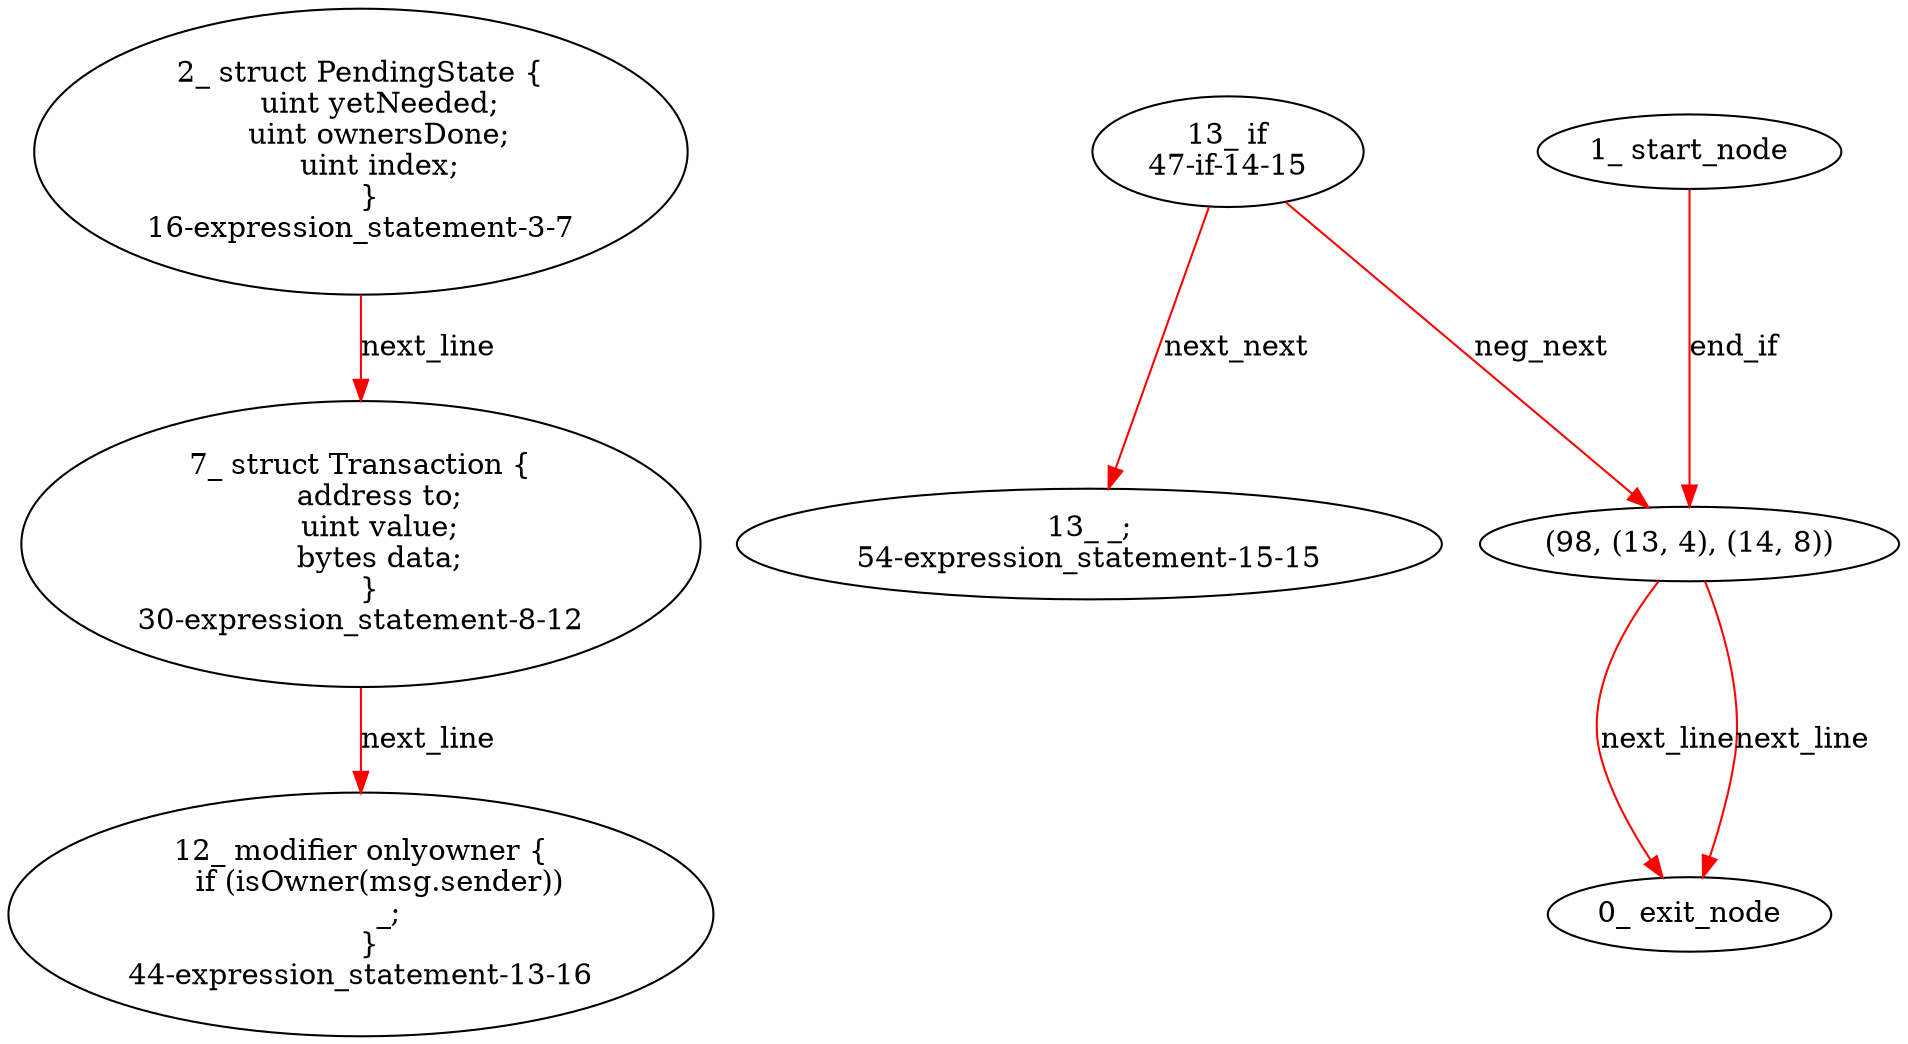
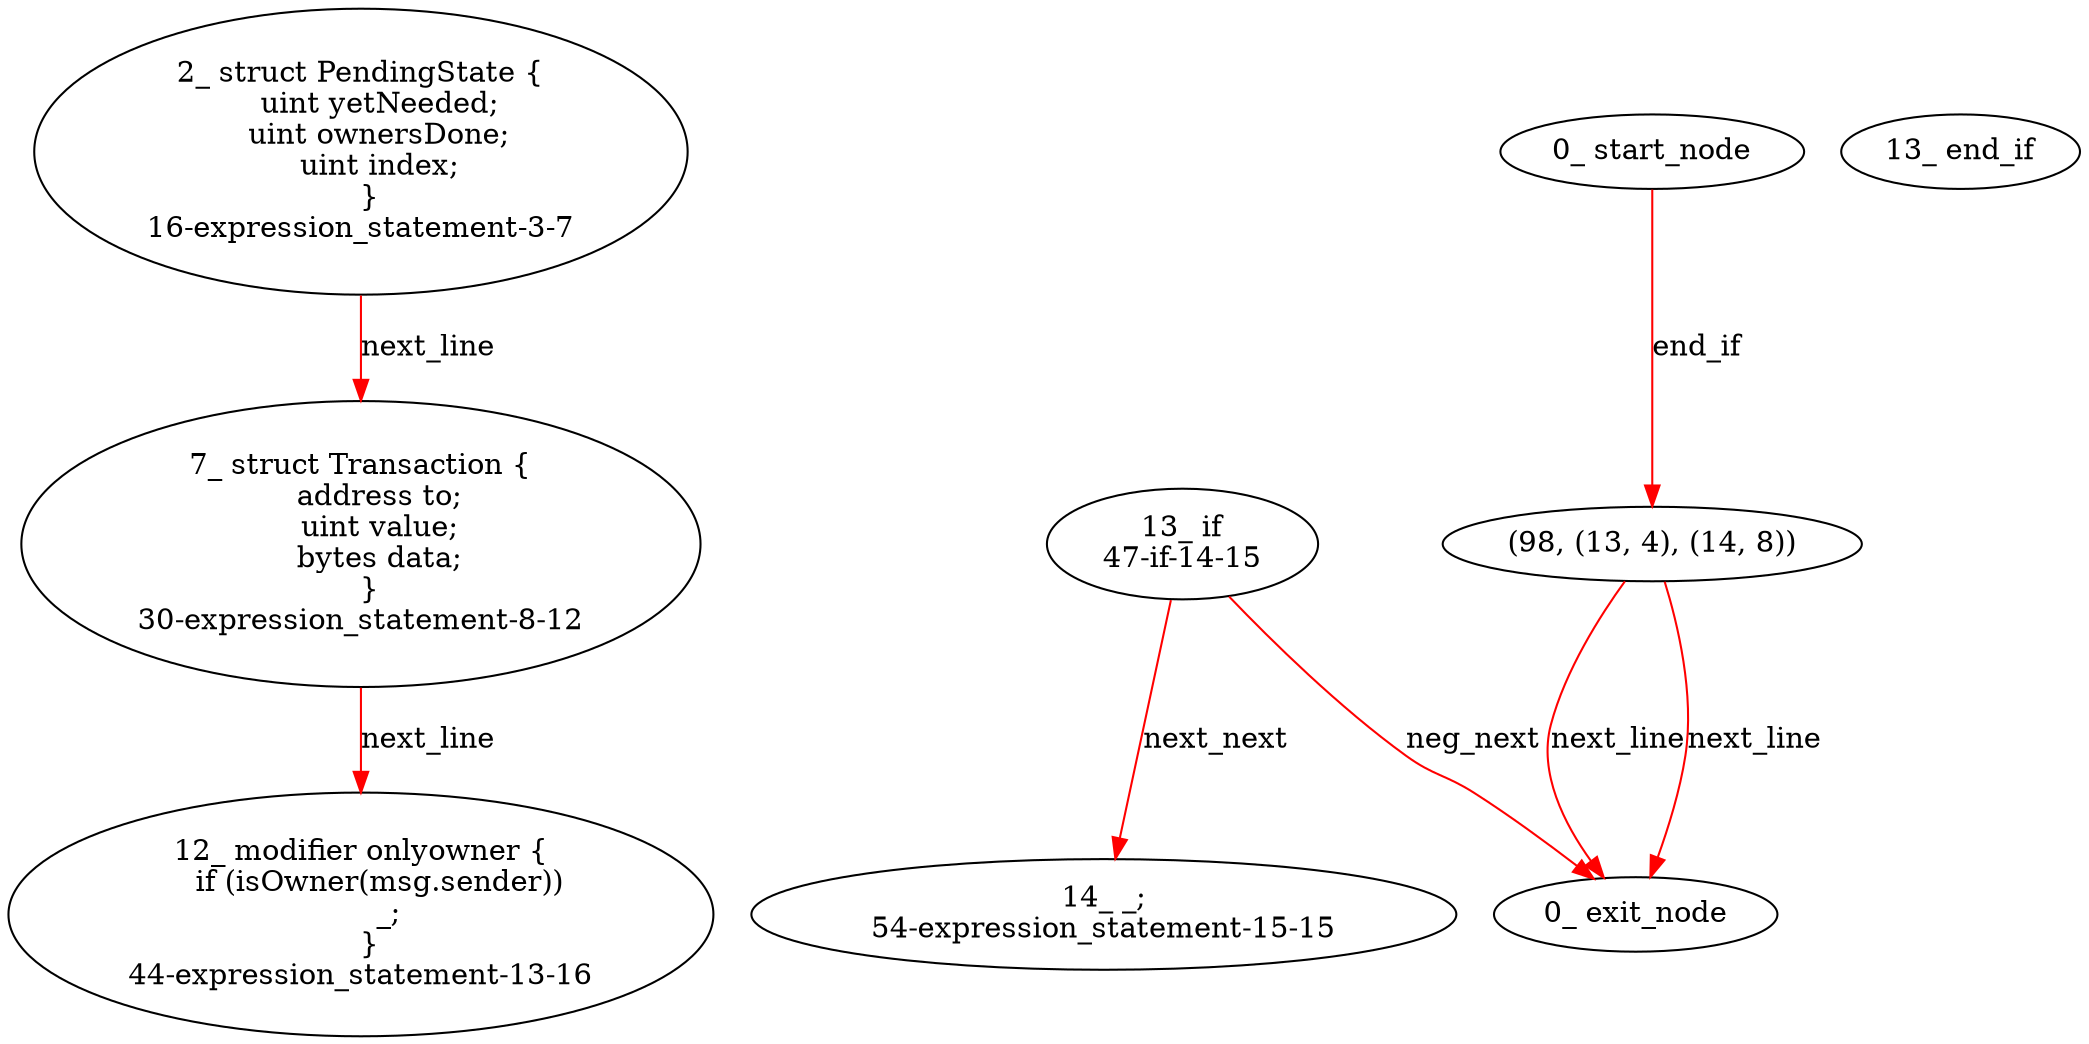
node "1_ start_node": label "1_ start_node" -> "0_ start_node"
node "13_ end_if": added
edge "13_ if 47-if-14-15" -> "(98, (13, 4), (14, 8))": now "13_ if 47-if-14-15" -> "0_ exit_node"
node "13_ _; 54-expression_statement-15-15": label "13_ _; 54-expression_statement-15-15" -> "14_ _; 54-expression_statement-15-15"
